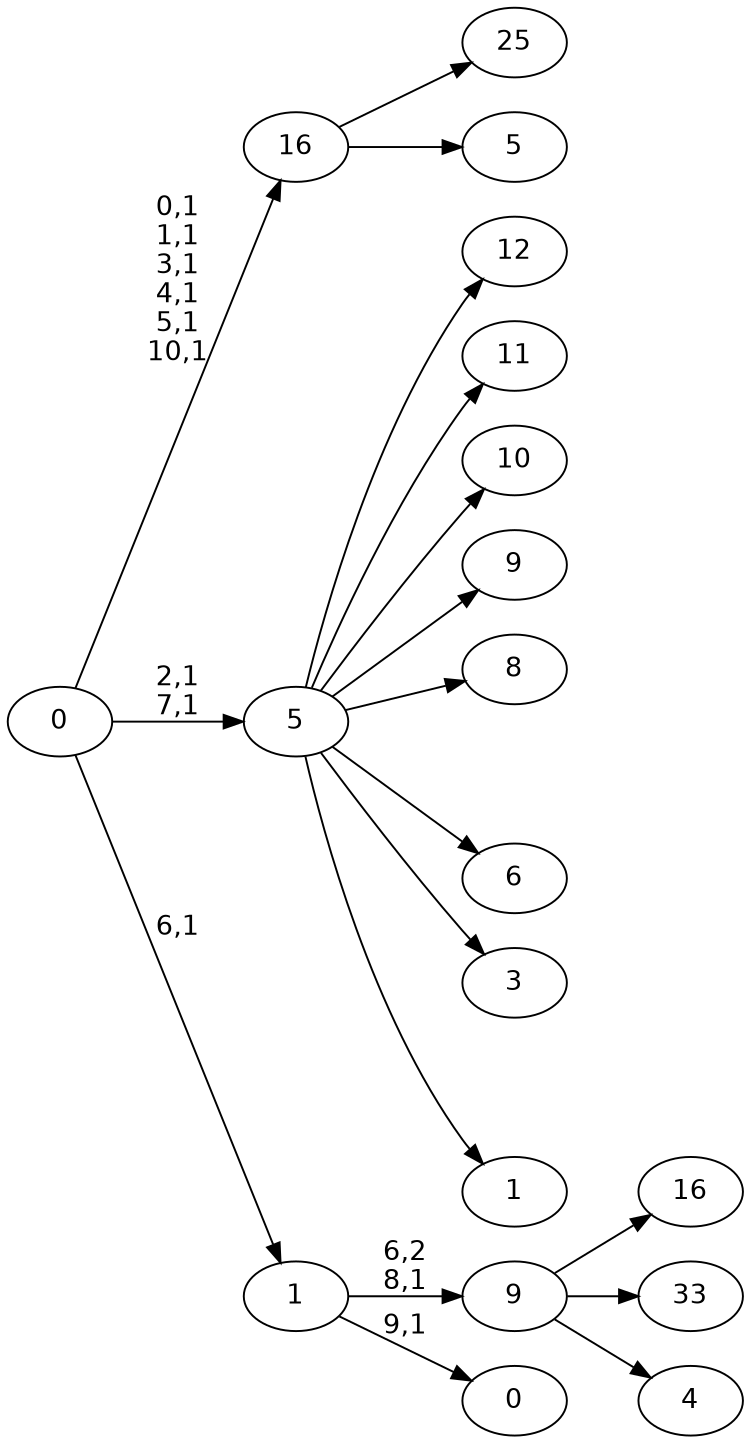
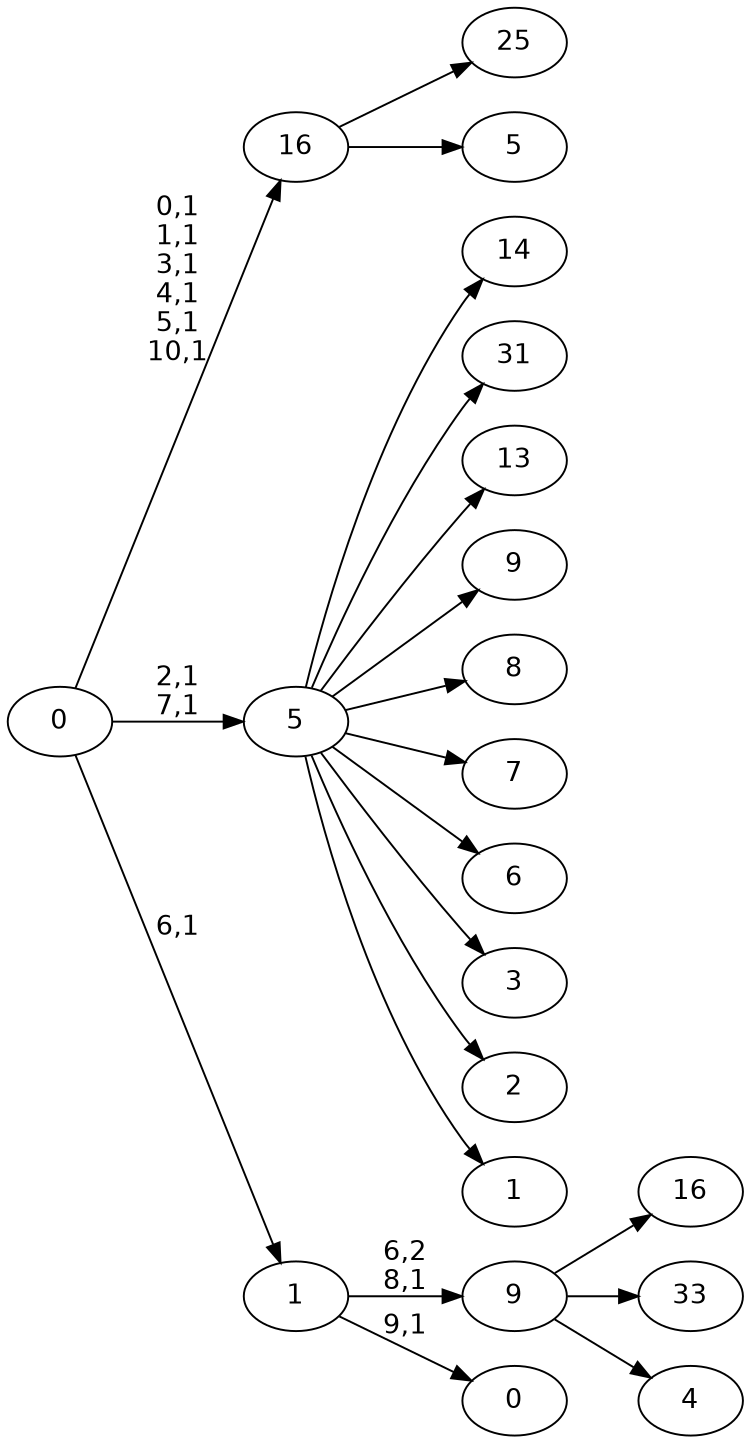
node "12": label "12" -> "14"
node "11": label "11" -> "31"
node "10": label "10" -> "13"
node "7": added
node "2": added
